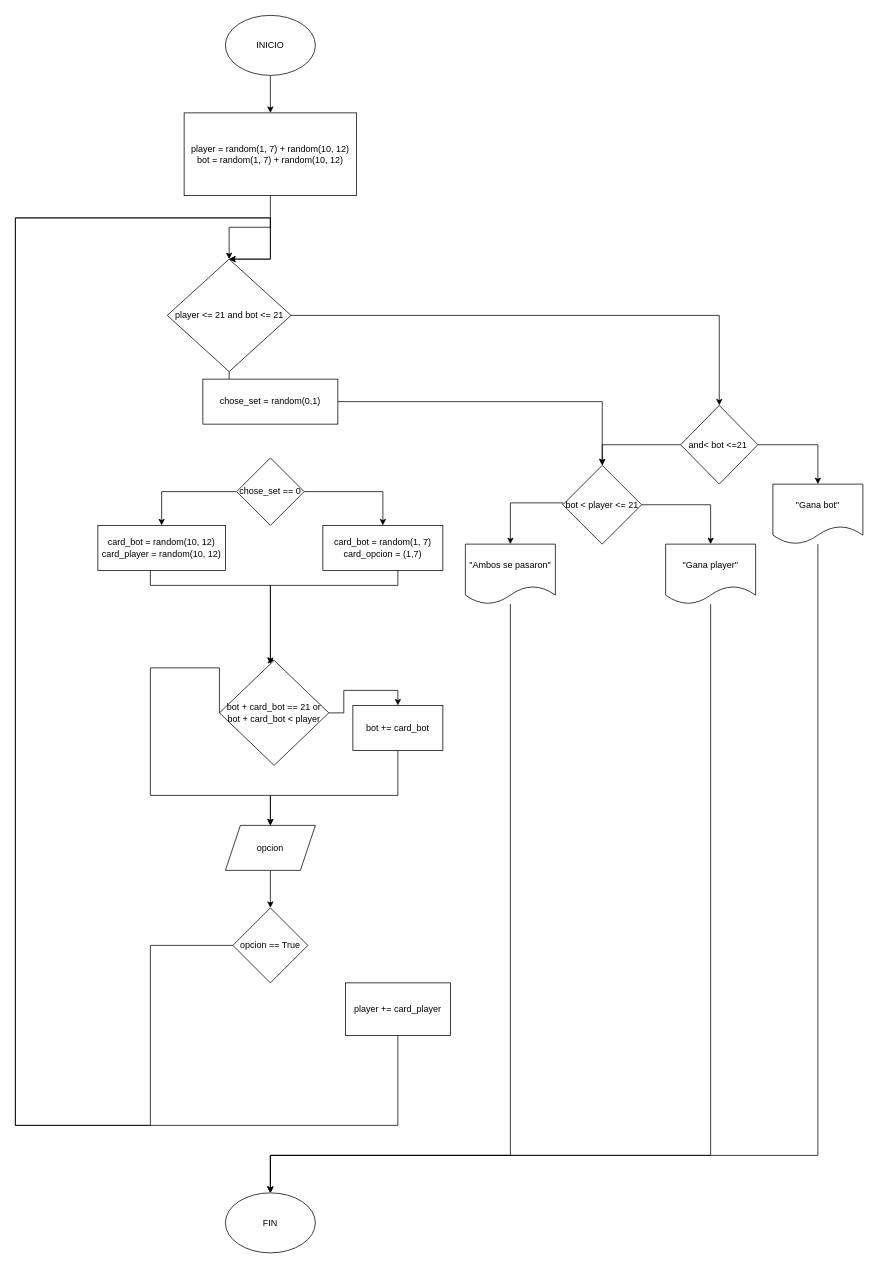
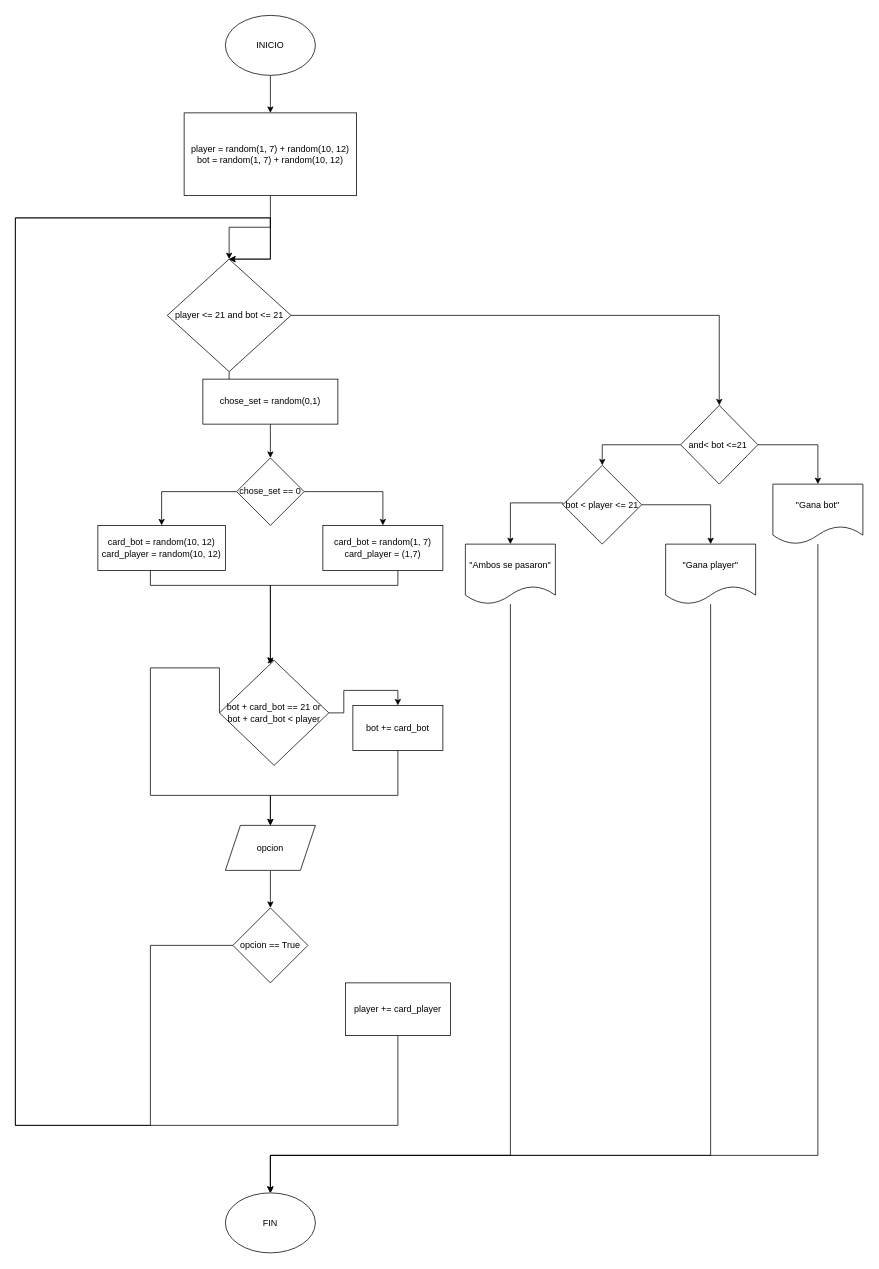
edge "chose_set = random(0,1)" -> "bot < player <= 21": now "chose_set = random(0,1)" -> "chose_set == 0"
node "card_bot = random(1, 7) card_opcion = (1,7)": label "card_bot = random(1, 7) card_opcion = (1,7)" -> "card_bot = random(1, 7) card_player = (1,7)"
